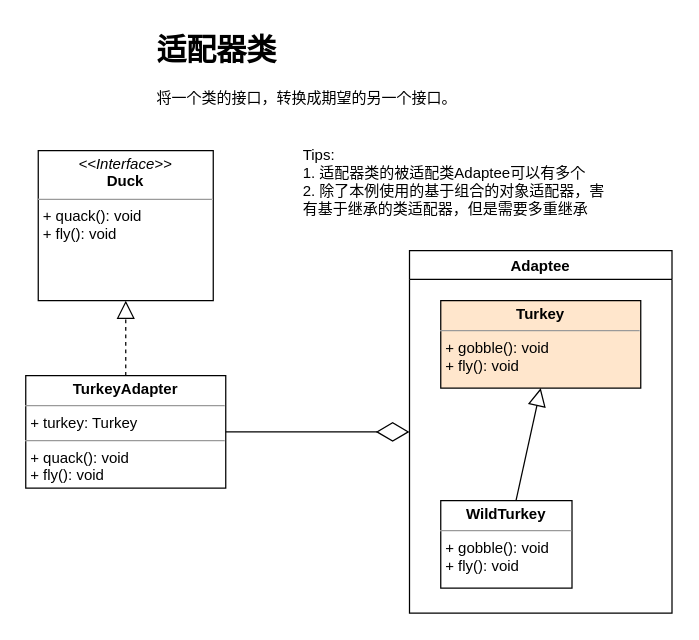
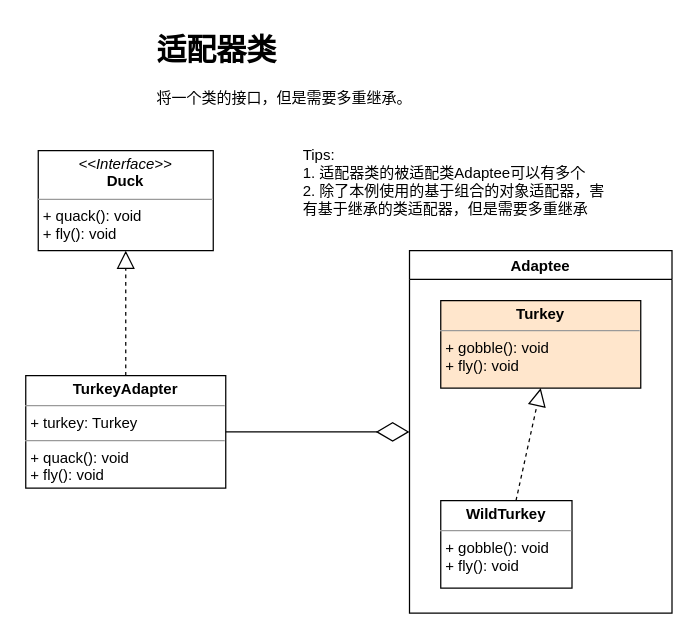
node "适配器类将一个类的接口，转换成期望的另一个接口。": label "适配器类将一个类的接口，转换成期望的另一个接口。" -> "适配器类将一个类的接口，但是需要多重继承。"
node "<<Interface>> Duck + quack(): void + fly(): void": size 175x150 -> 175x100
edge "WildTurkey + gobble(): void + fly(): void" -> "Turkey + gobble(): void + fly(): void": style solid -> dashed
